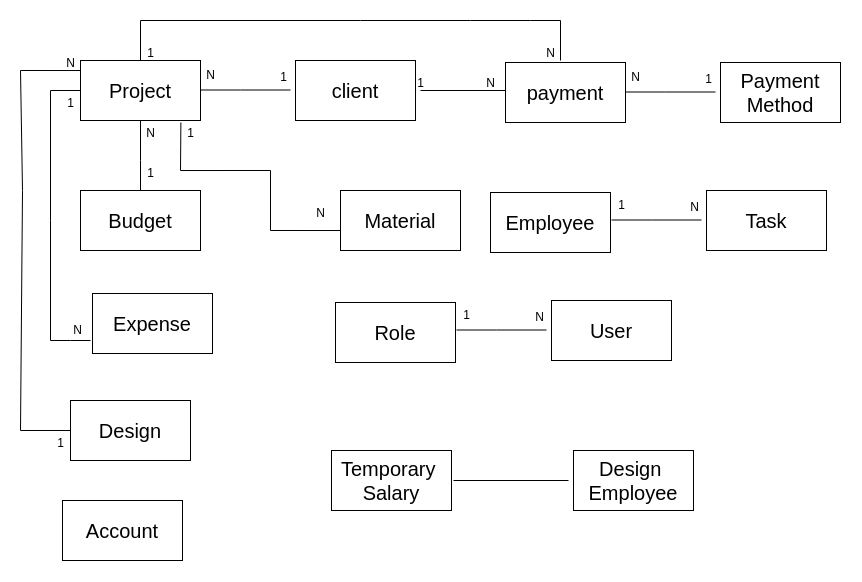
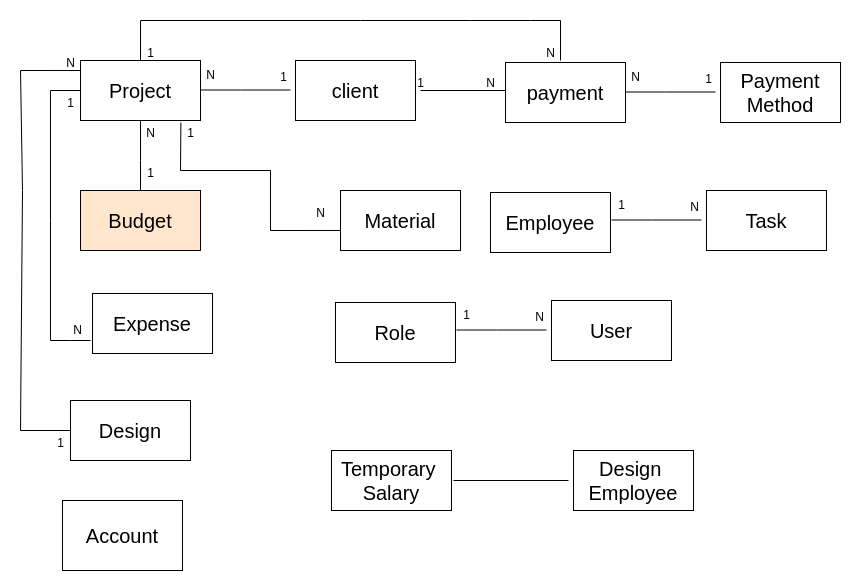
node "Budget": fillcolor #ffffff -> #ffe6cc
node "Account": size 120x60 -> 120x70
